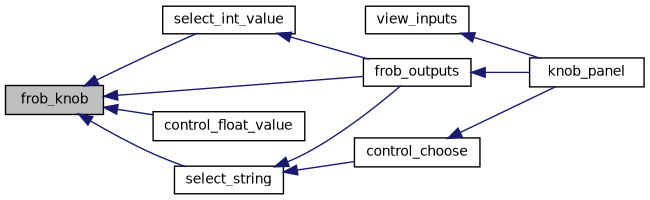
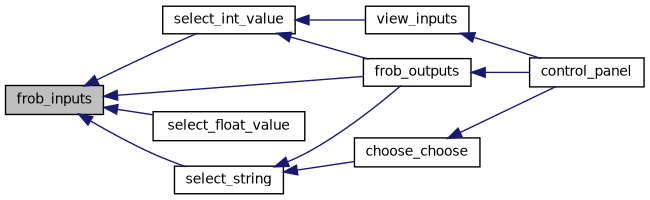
edge "view_inputs" -> "select_int_value": added
node "knob_panel": label "knob_panel" -> "control_panel"
node "frob_knob": label "frob_knob" -> "frob_inputs"
node "control_float_value": label "control_float_value" -> "select_float_value"
node "control_choose": label "control_choose" -> "choose_choose"
